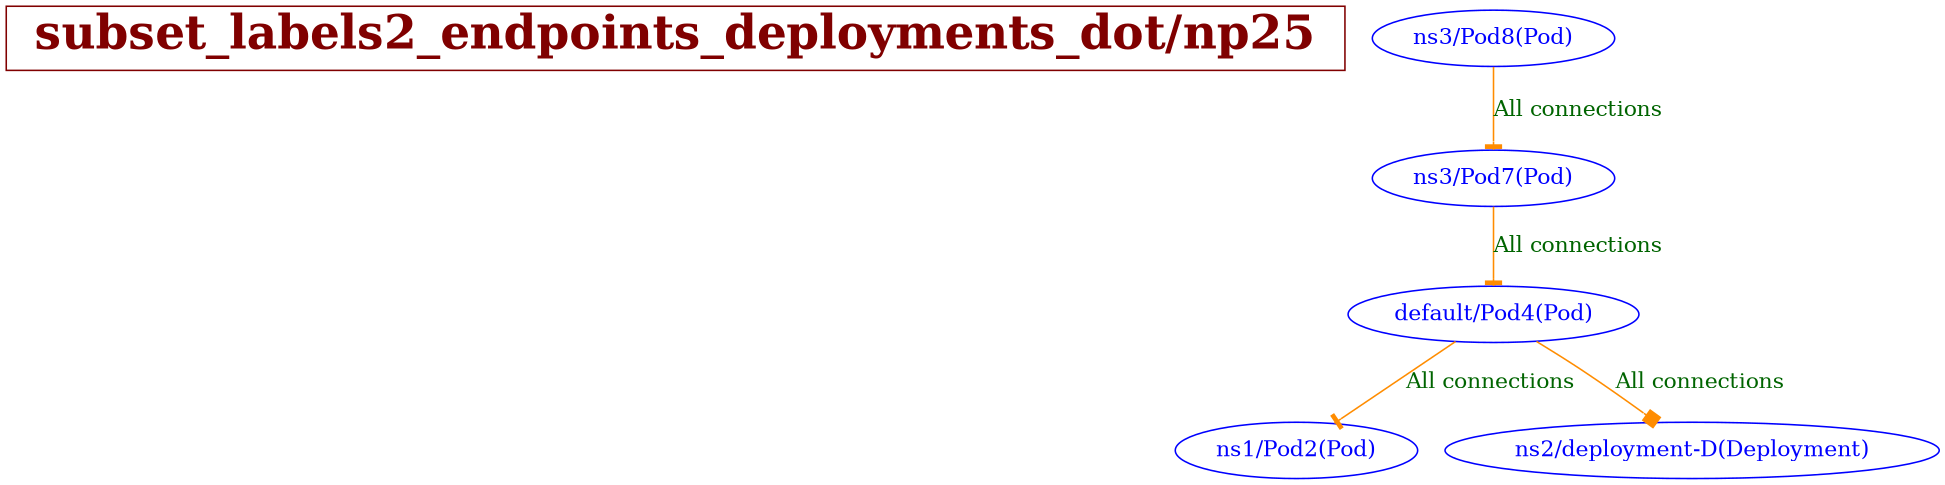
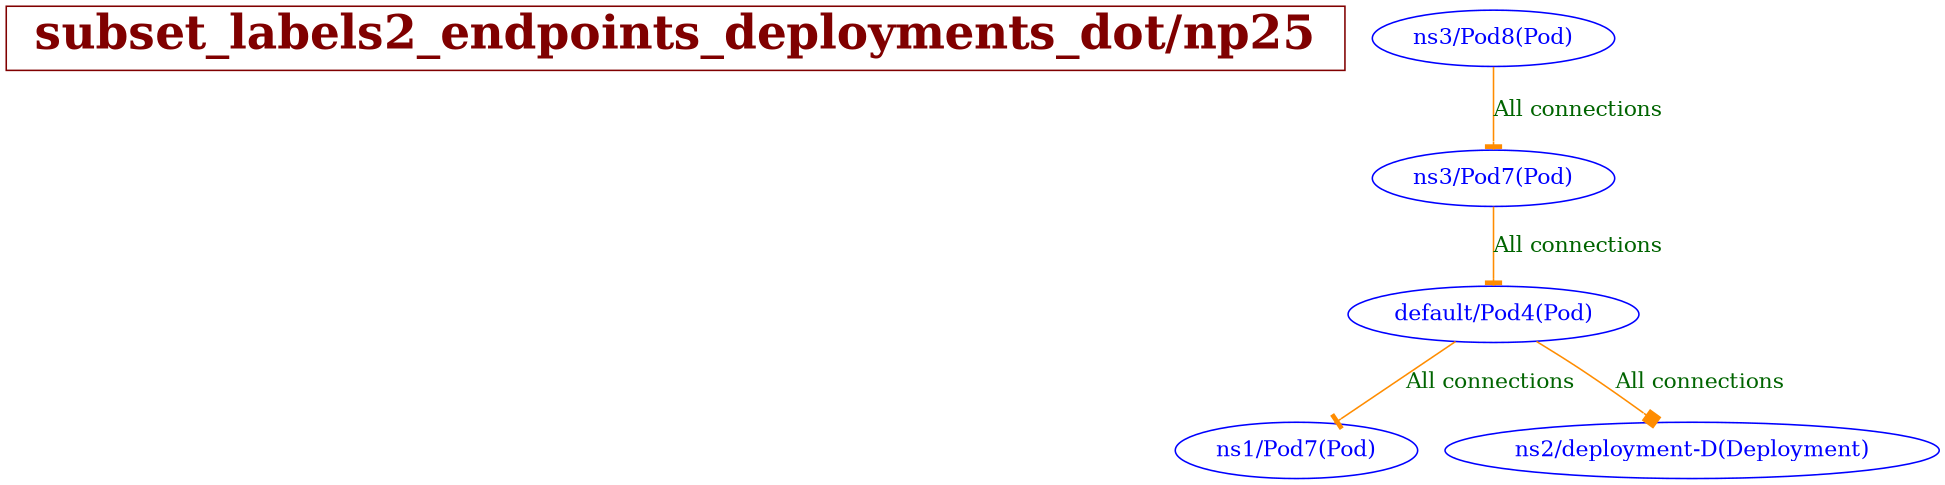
node "ns1/Pod2(Pod)": label "ns1/Pod2(Pod)" -> "ns1/Pod7(Pod)"
